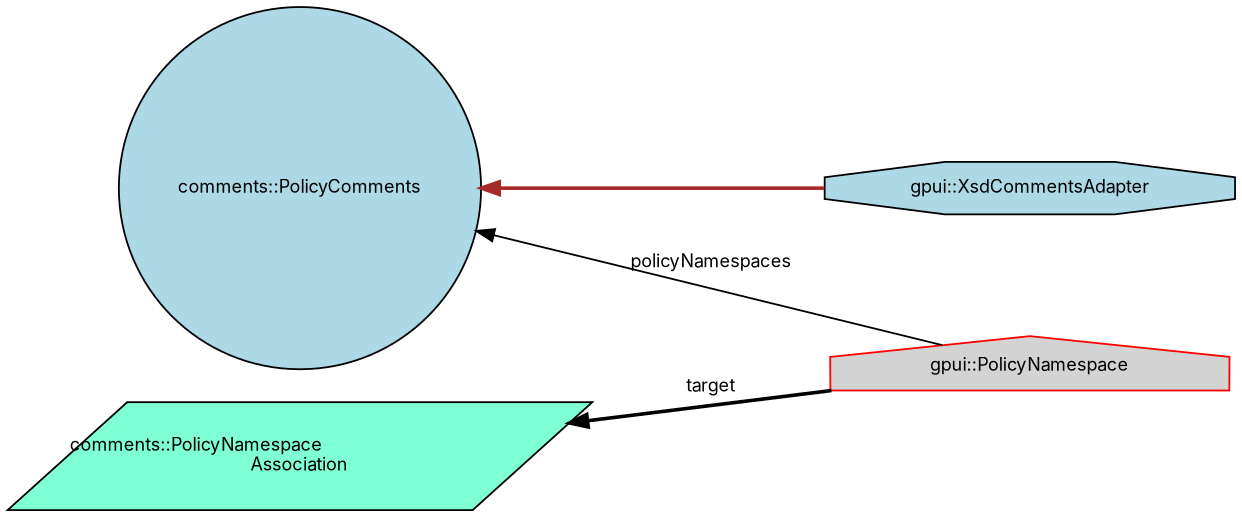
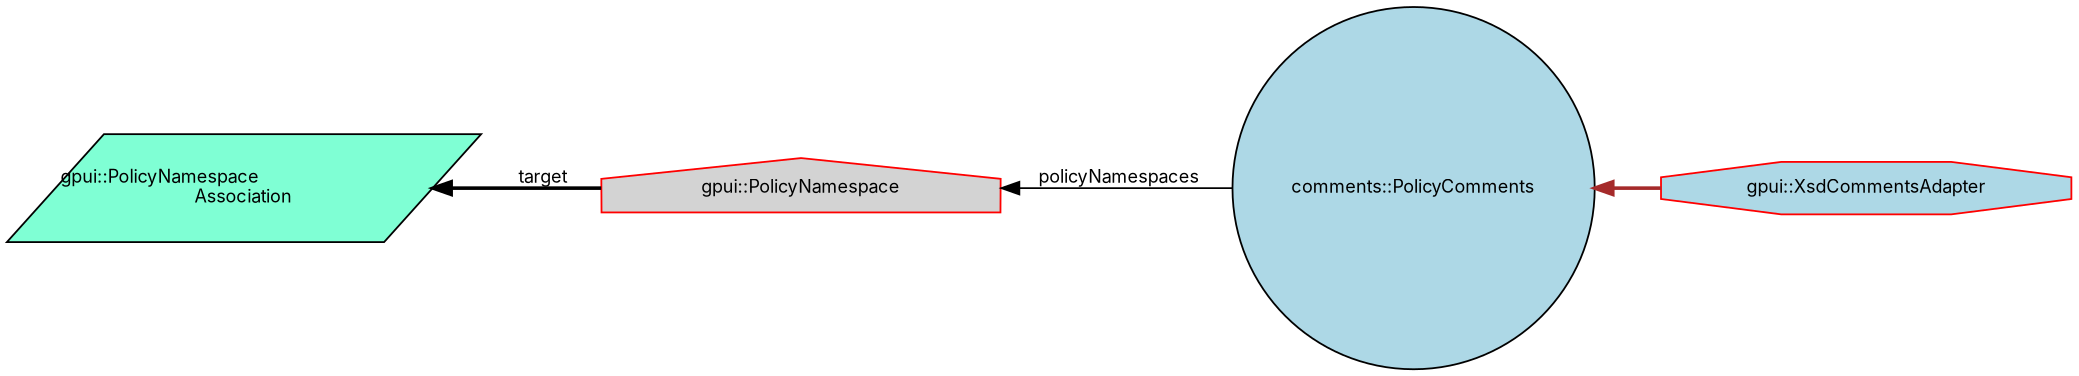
node "gpui::XsdCommentsAdapter": color black -> red
edge "gpui::PolicyNamespace" -> "comments::PolicyComments": reversed
node "comments::PolicyNamespace Association": label "comments::PolicyNamespace Association" -> "gpui::PolicyNamespace Association"
